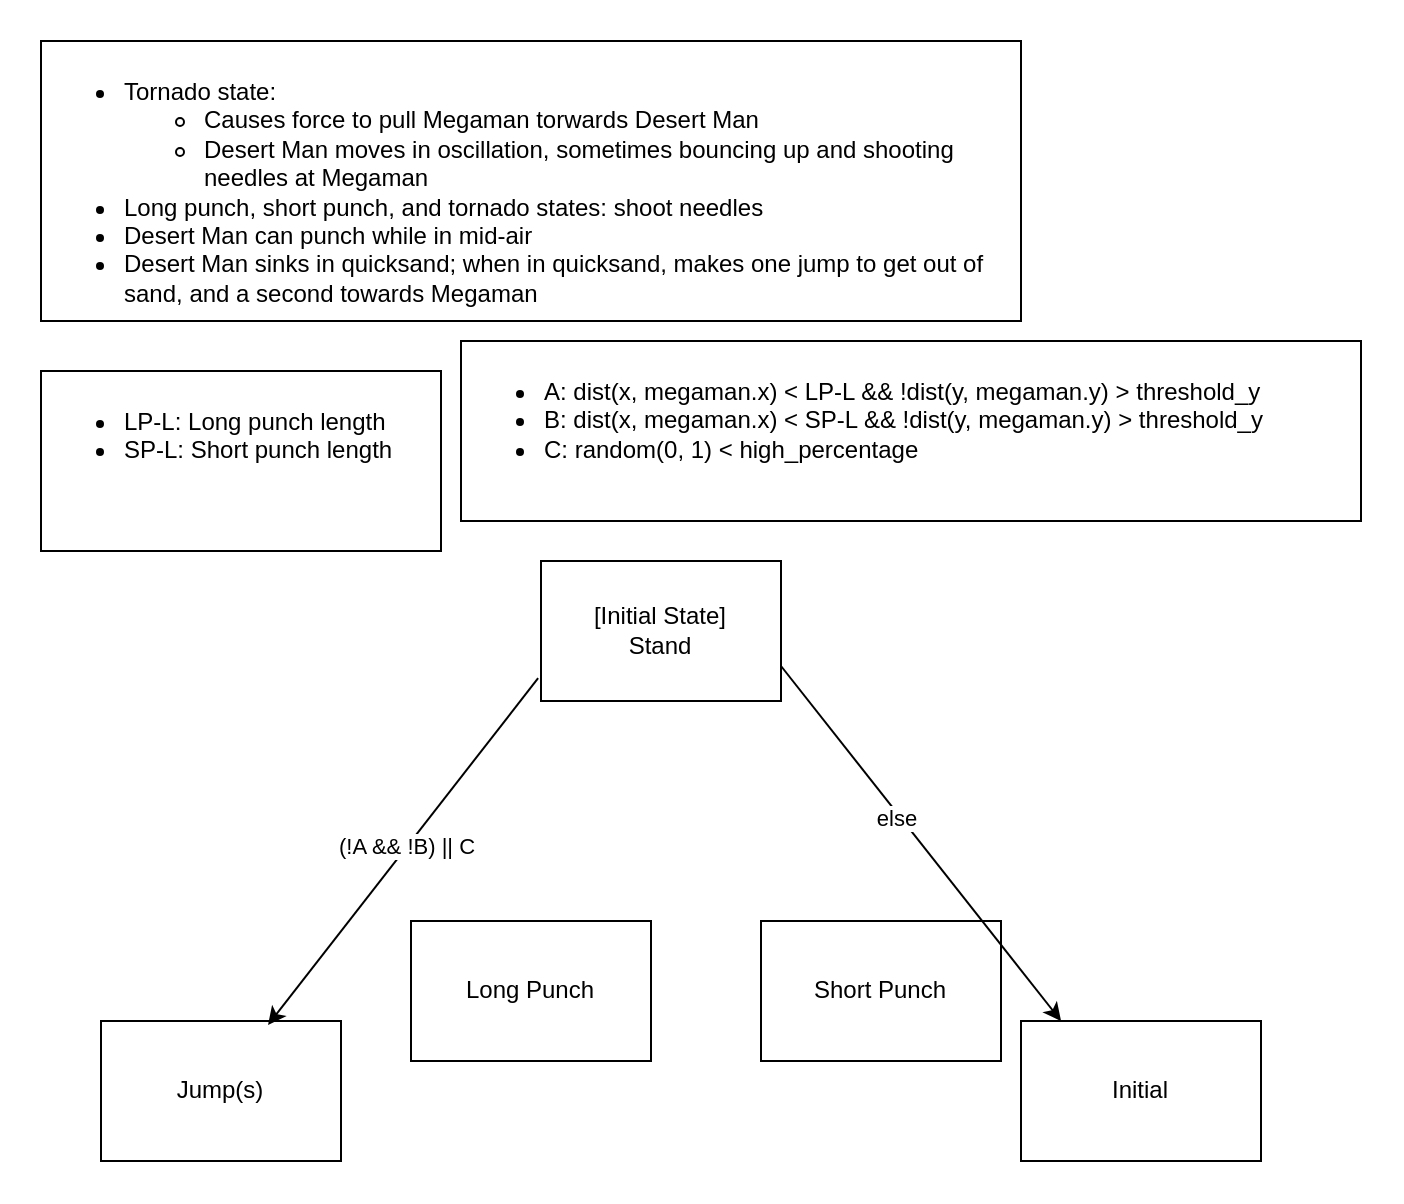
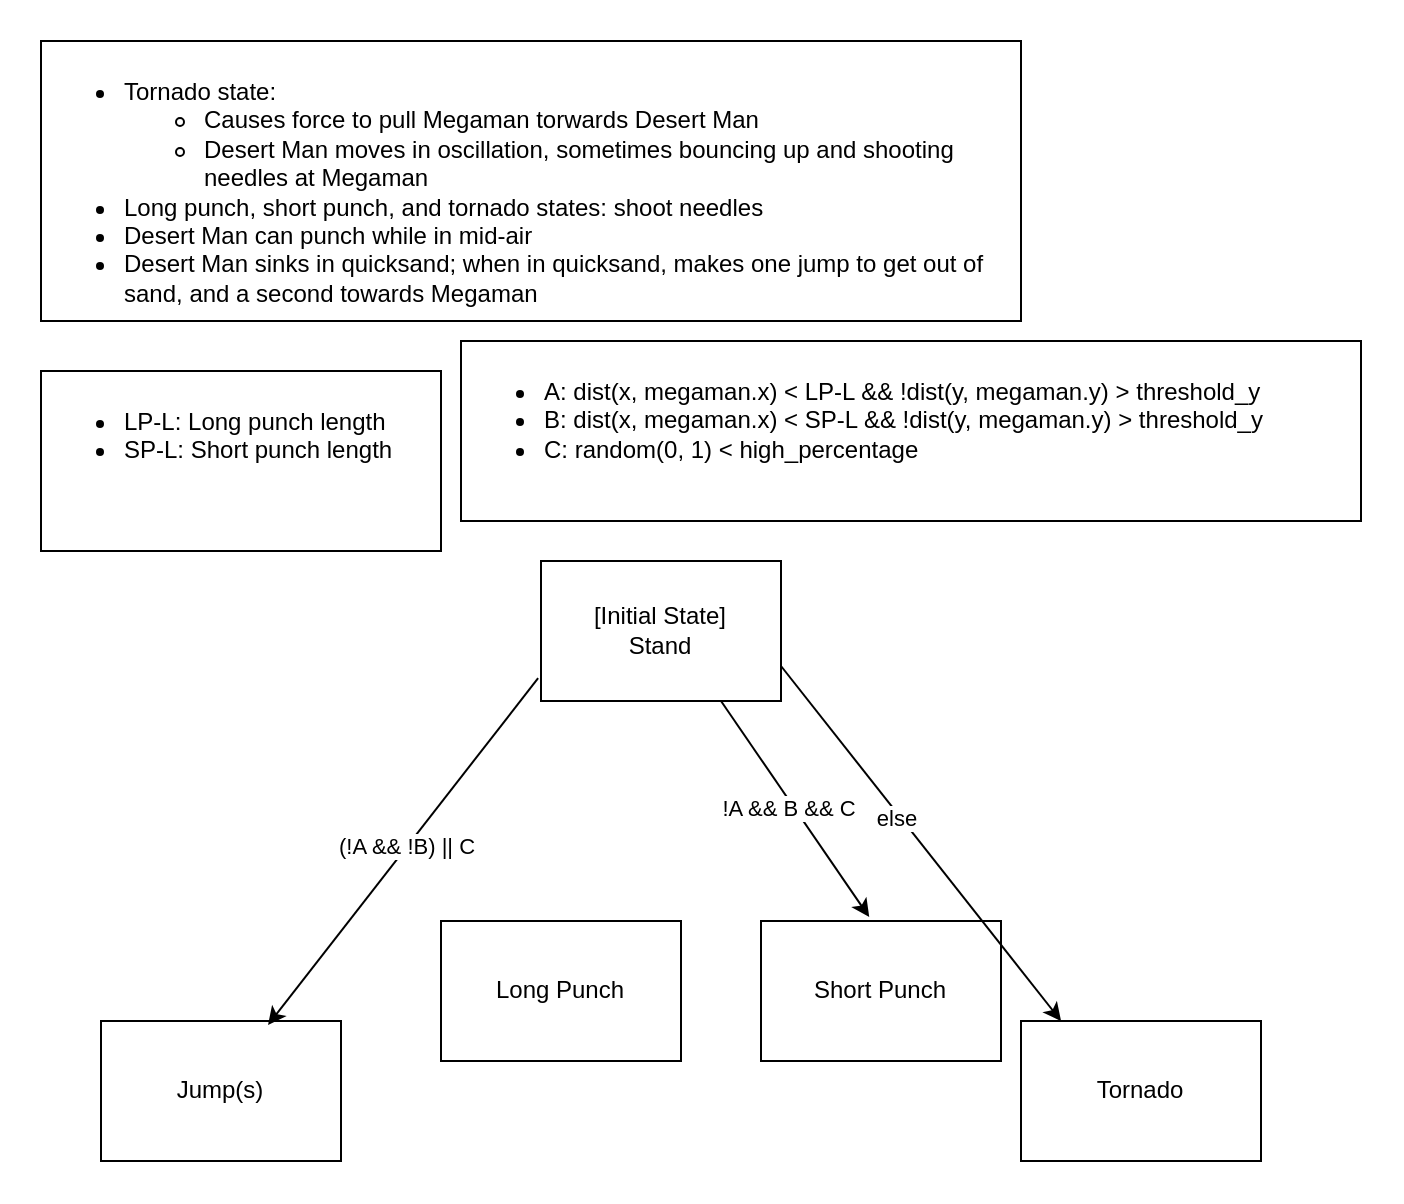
edge "[Initial State] Stand" -> "Short Punch": added, label "!A && B && C"
node "Long Punch": moved (531, 991) -> (561, 991)
node "Initial": label "Initial" -> "Tornado"
